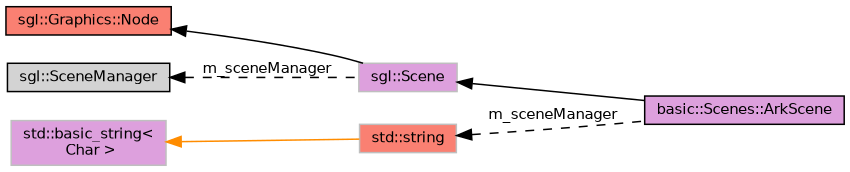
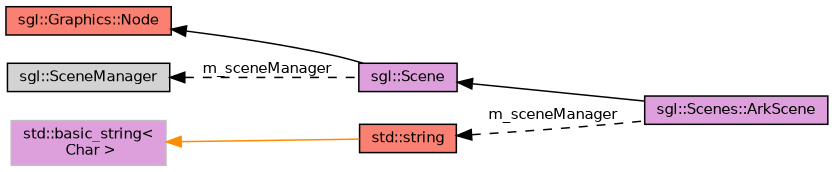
node "sgl::Scene": color grey75 -> black
node "basic::Scenes::ArkScene": label "basic::Scenes::ArkScene" -> "sgl::Scenes::ArkScene"
node "std::string": color grey75 -> black
